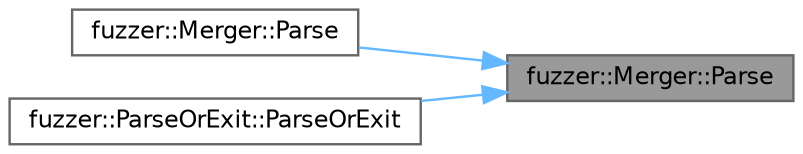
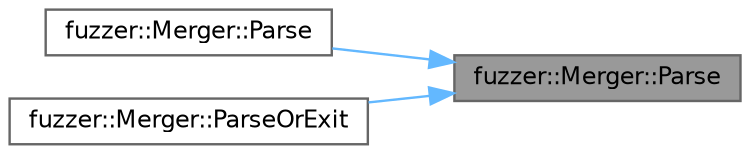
node "fuzzer::ParseOrExit::ParseOrExit": label "fuzzer::ParseOrExit::ParseOrExit" -> "fuzzer::Merger::ParseOrExit"
